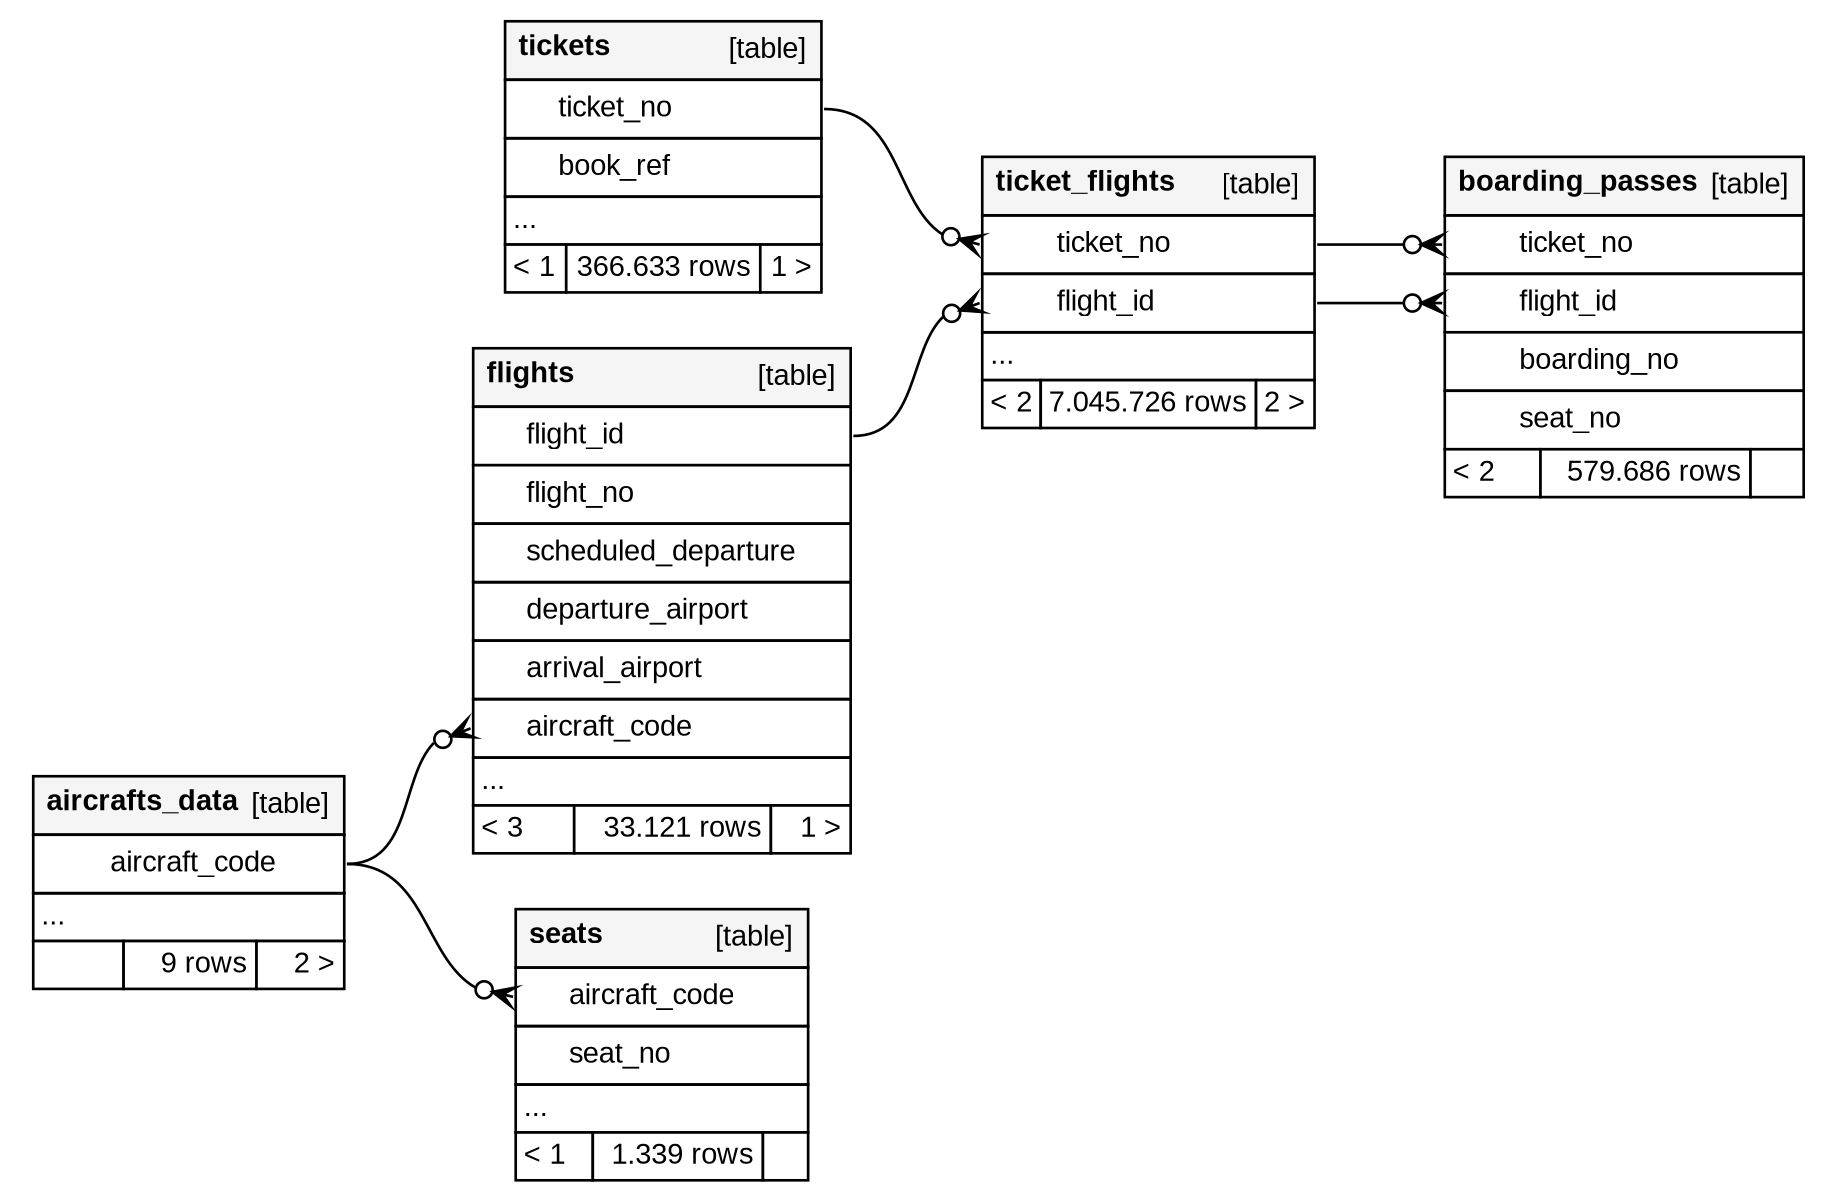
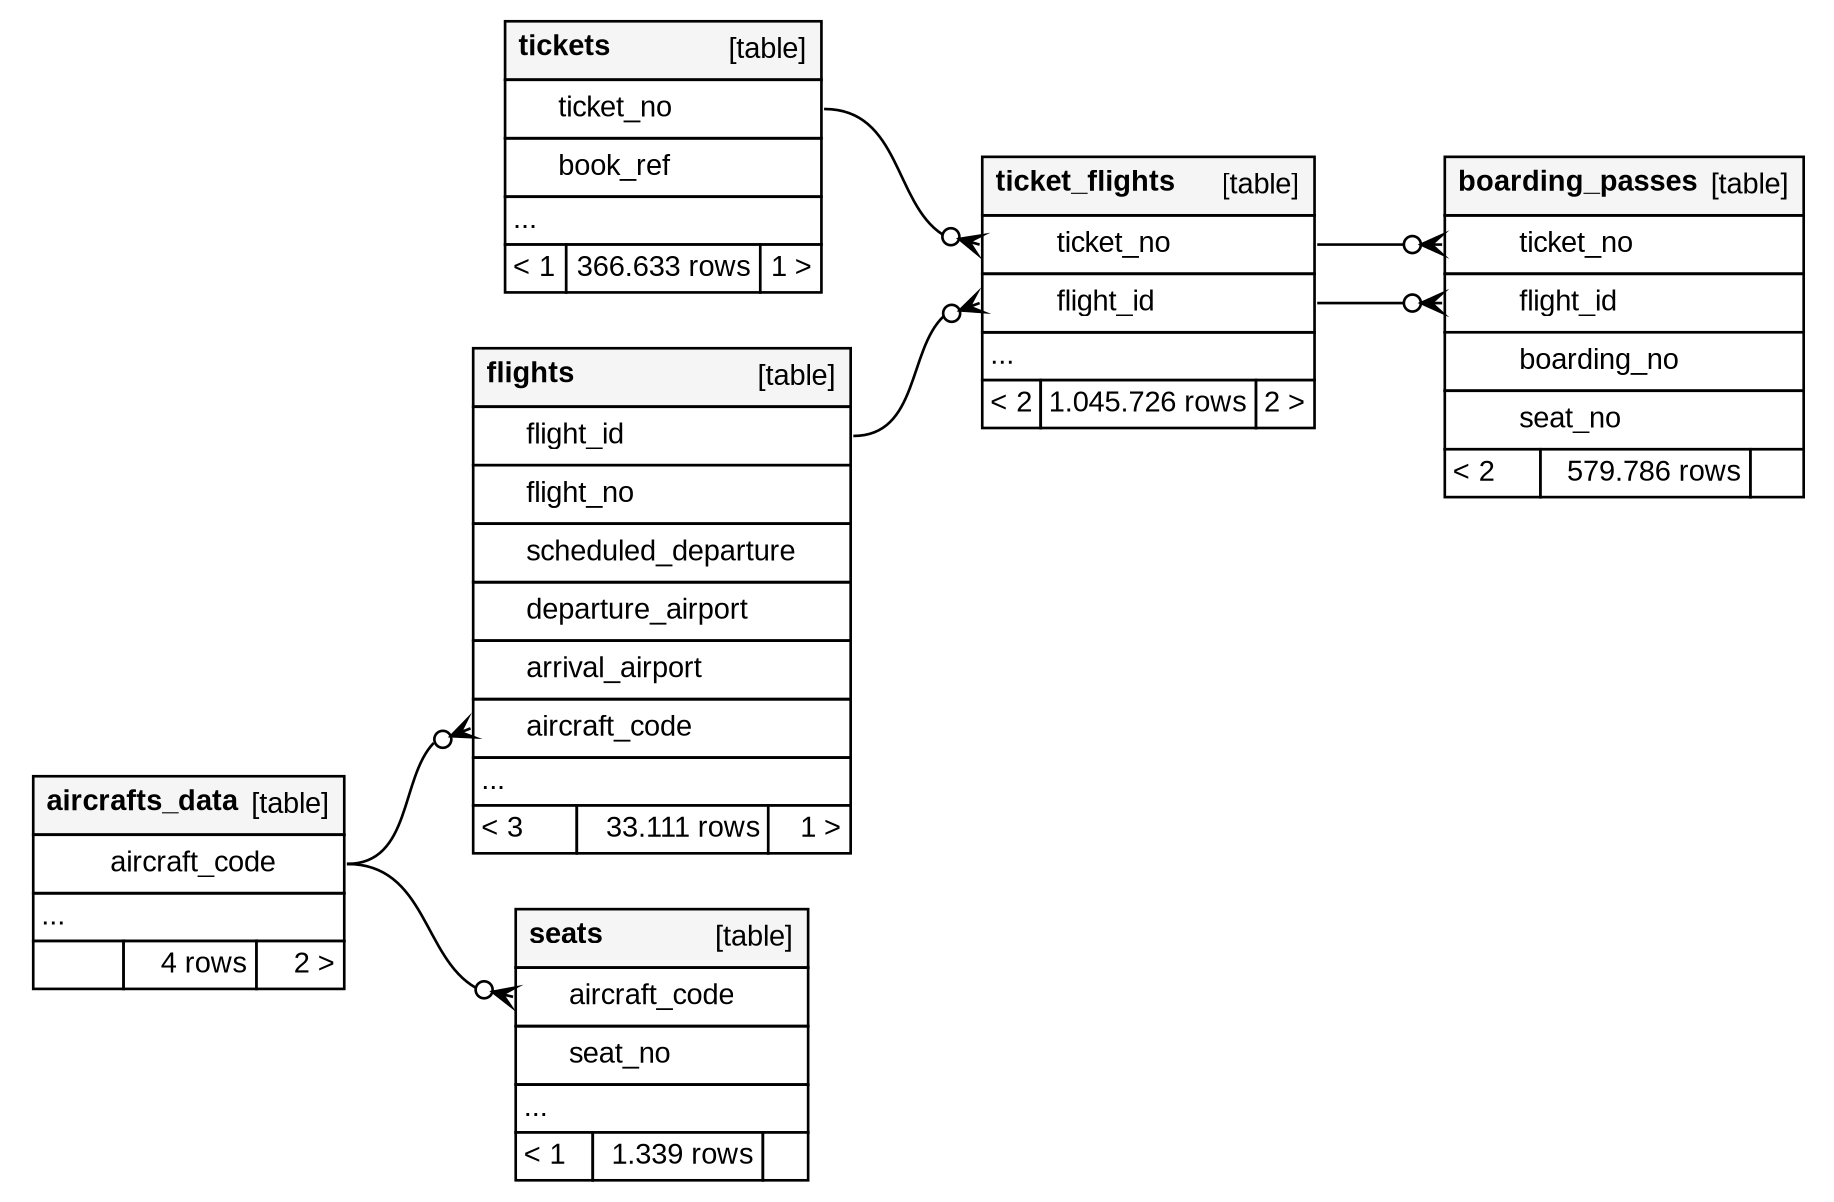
node "ticket_flights": text "7.045.726 rows" -> "1.045.726 rows"
node "boarding_passes": text "579.686 rows" -> "579.786 rows"
node "flights": text "33.121 rows" -> "33.111 rows"
node "aircrafts_data": text "9 rows" -> "4 rows"
